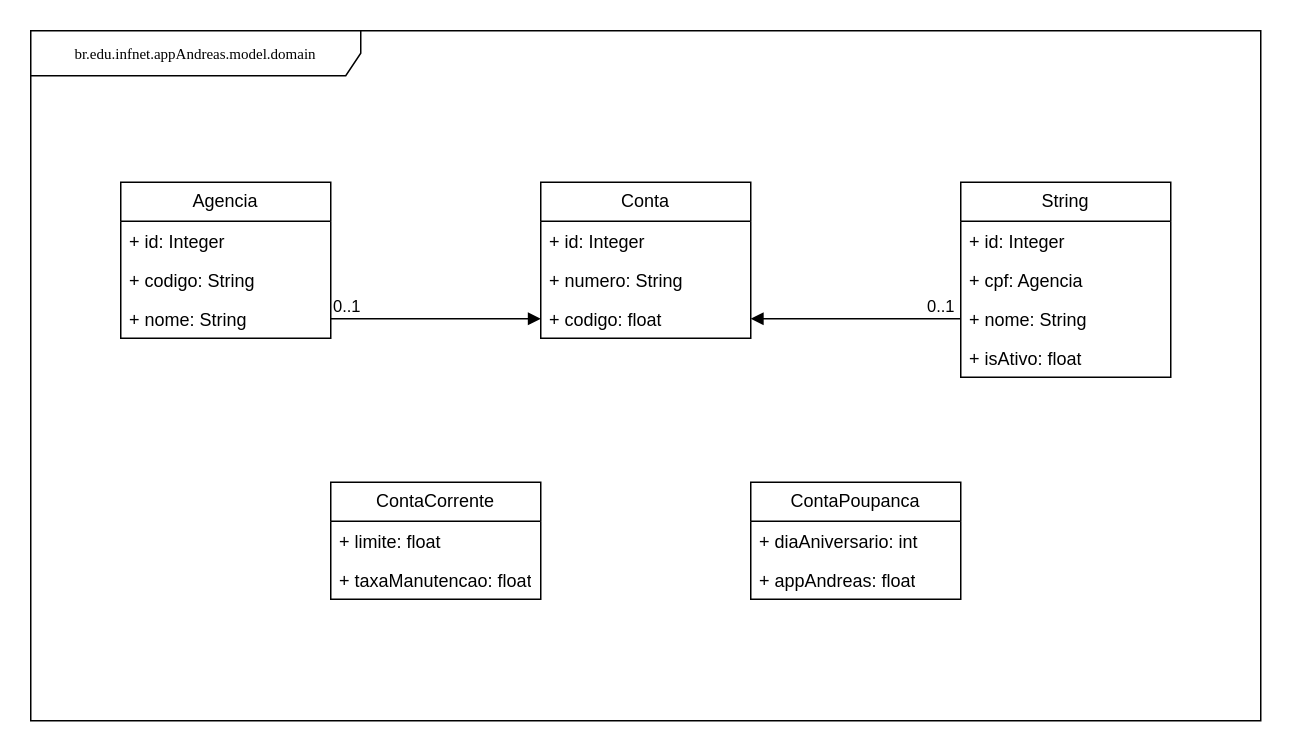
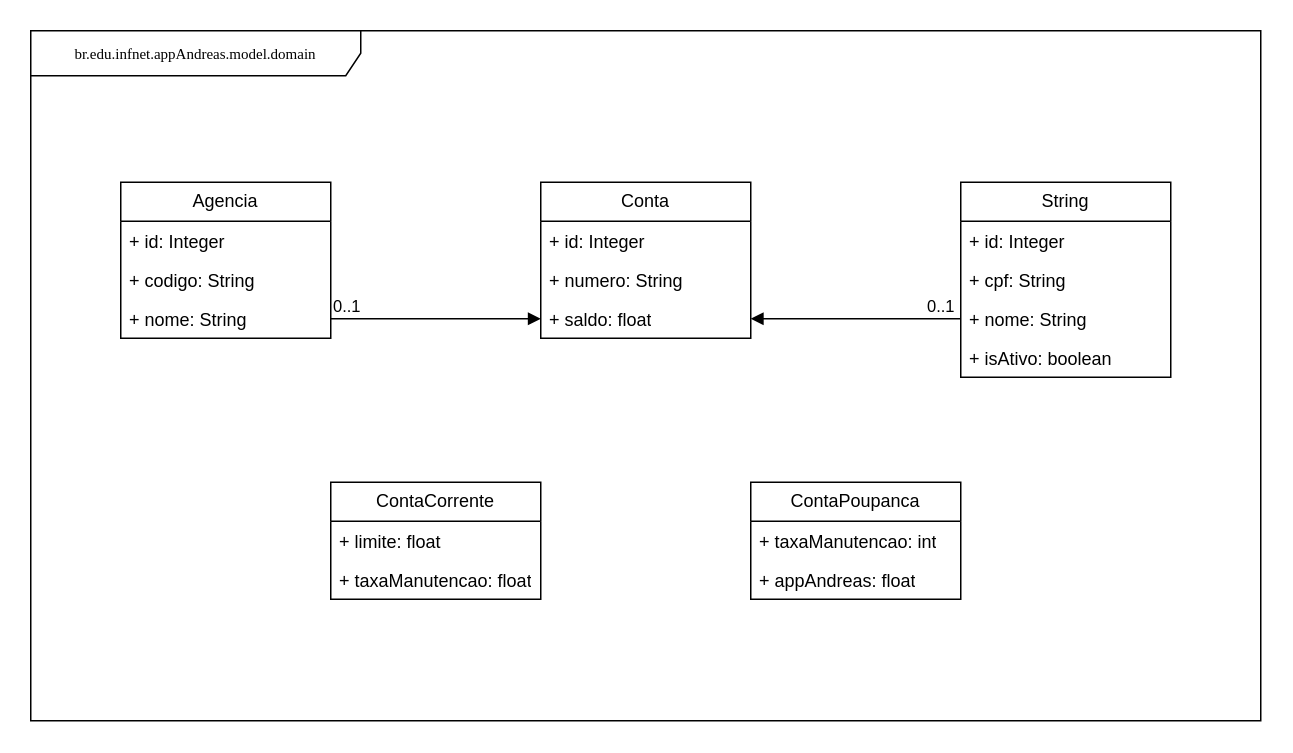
node "+ cpf: Agencia": label "+ cpf: Agencia" -> "+ cpf: String"
node "+ codigo: float": label "+ codigo: float" -> "+ saldo: float"
node "+ isAtivo: float": label "+ isAtivo: float" -> "+ isAtivo: boolean"
node "+ diaAniversario: int": label "+ diaAniversario: int" -> "+ taxaManutencao: int"
